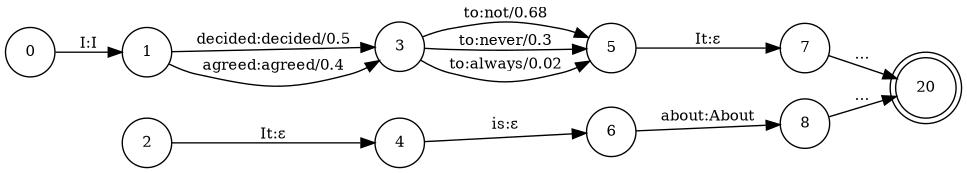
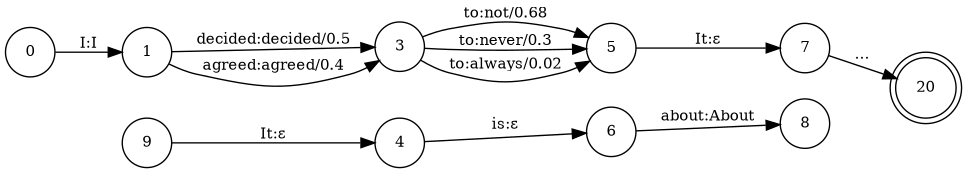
edge "8" -> "20": removed, label "…"
node "2": label "2" -> "9"
